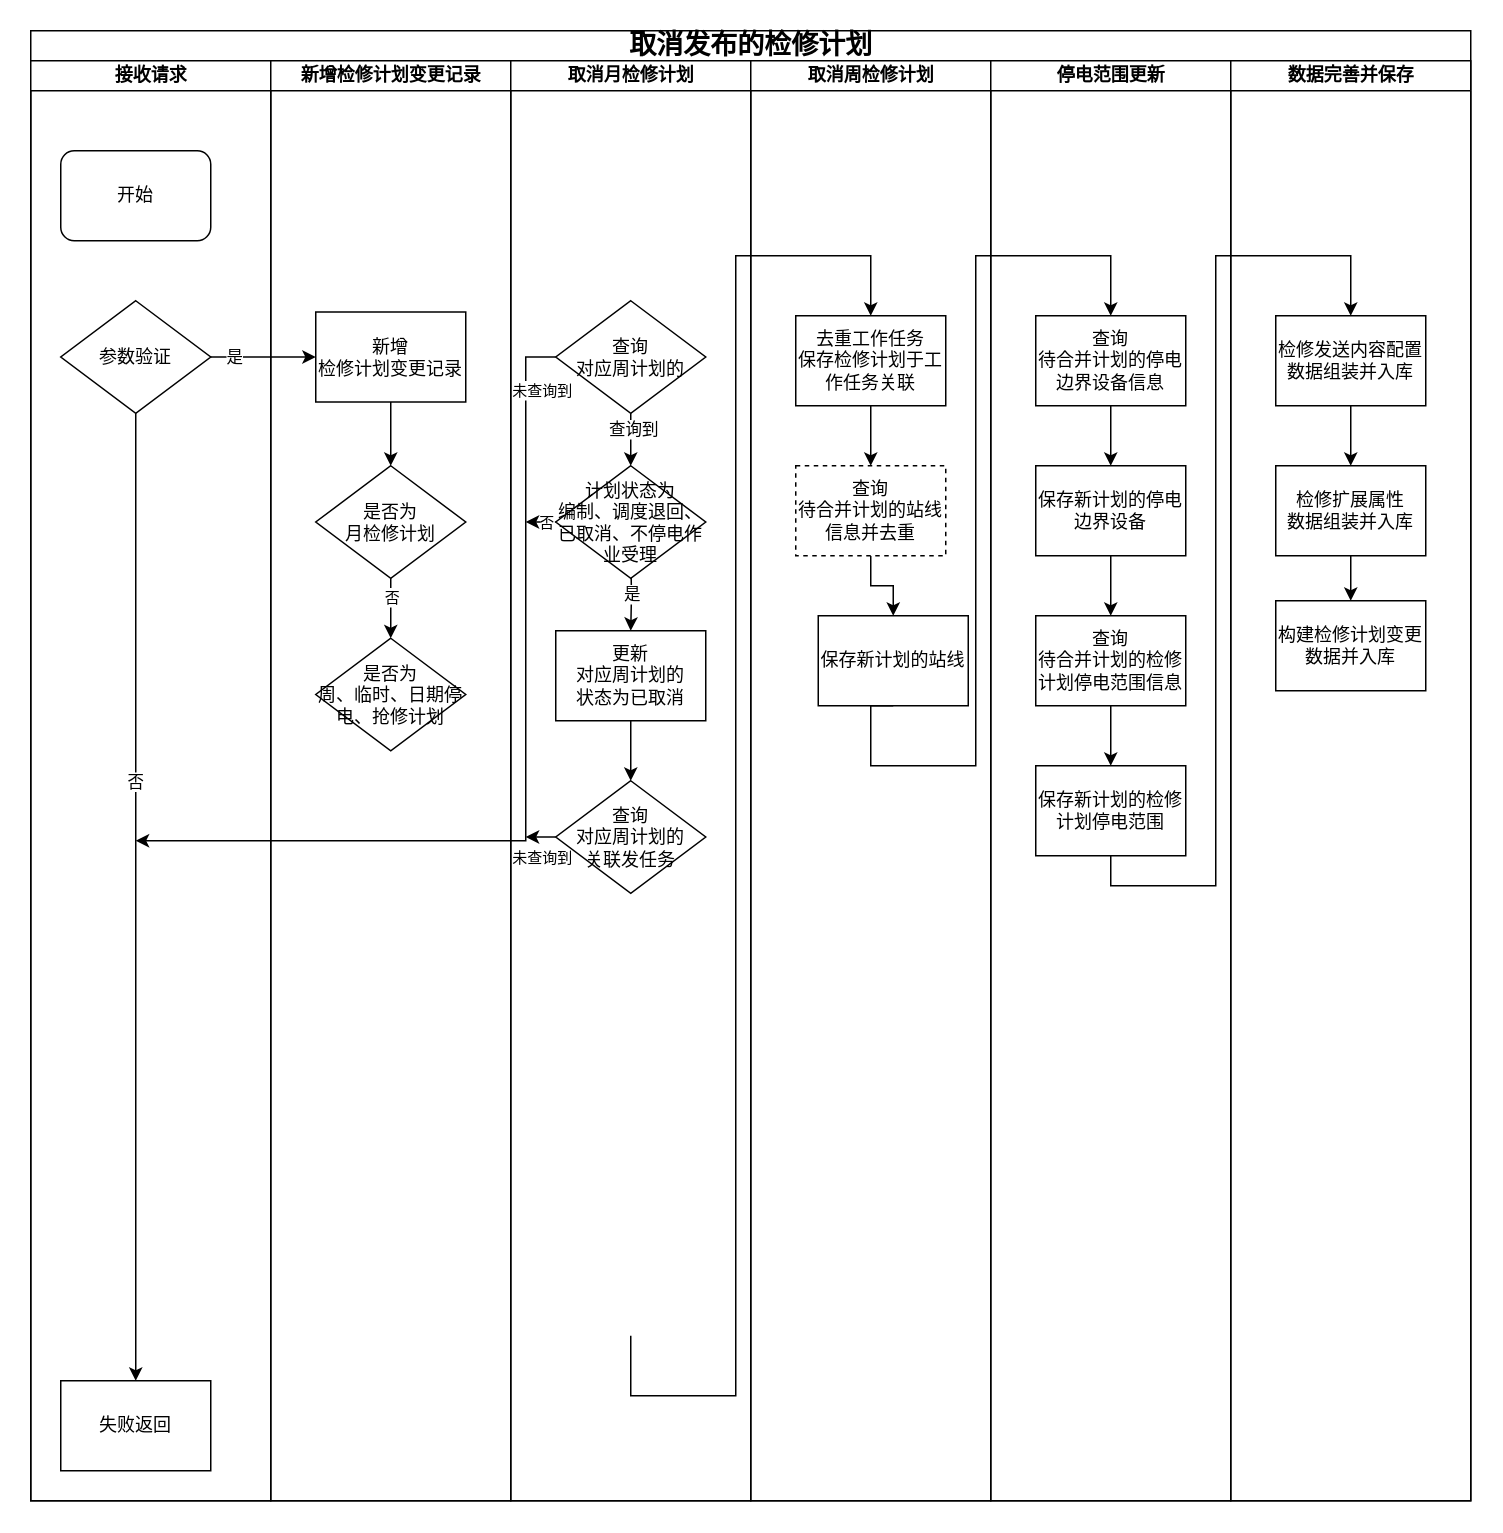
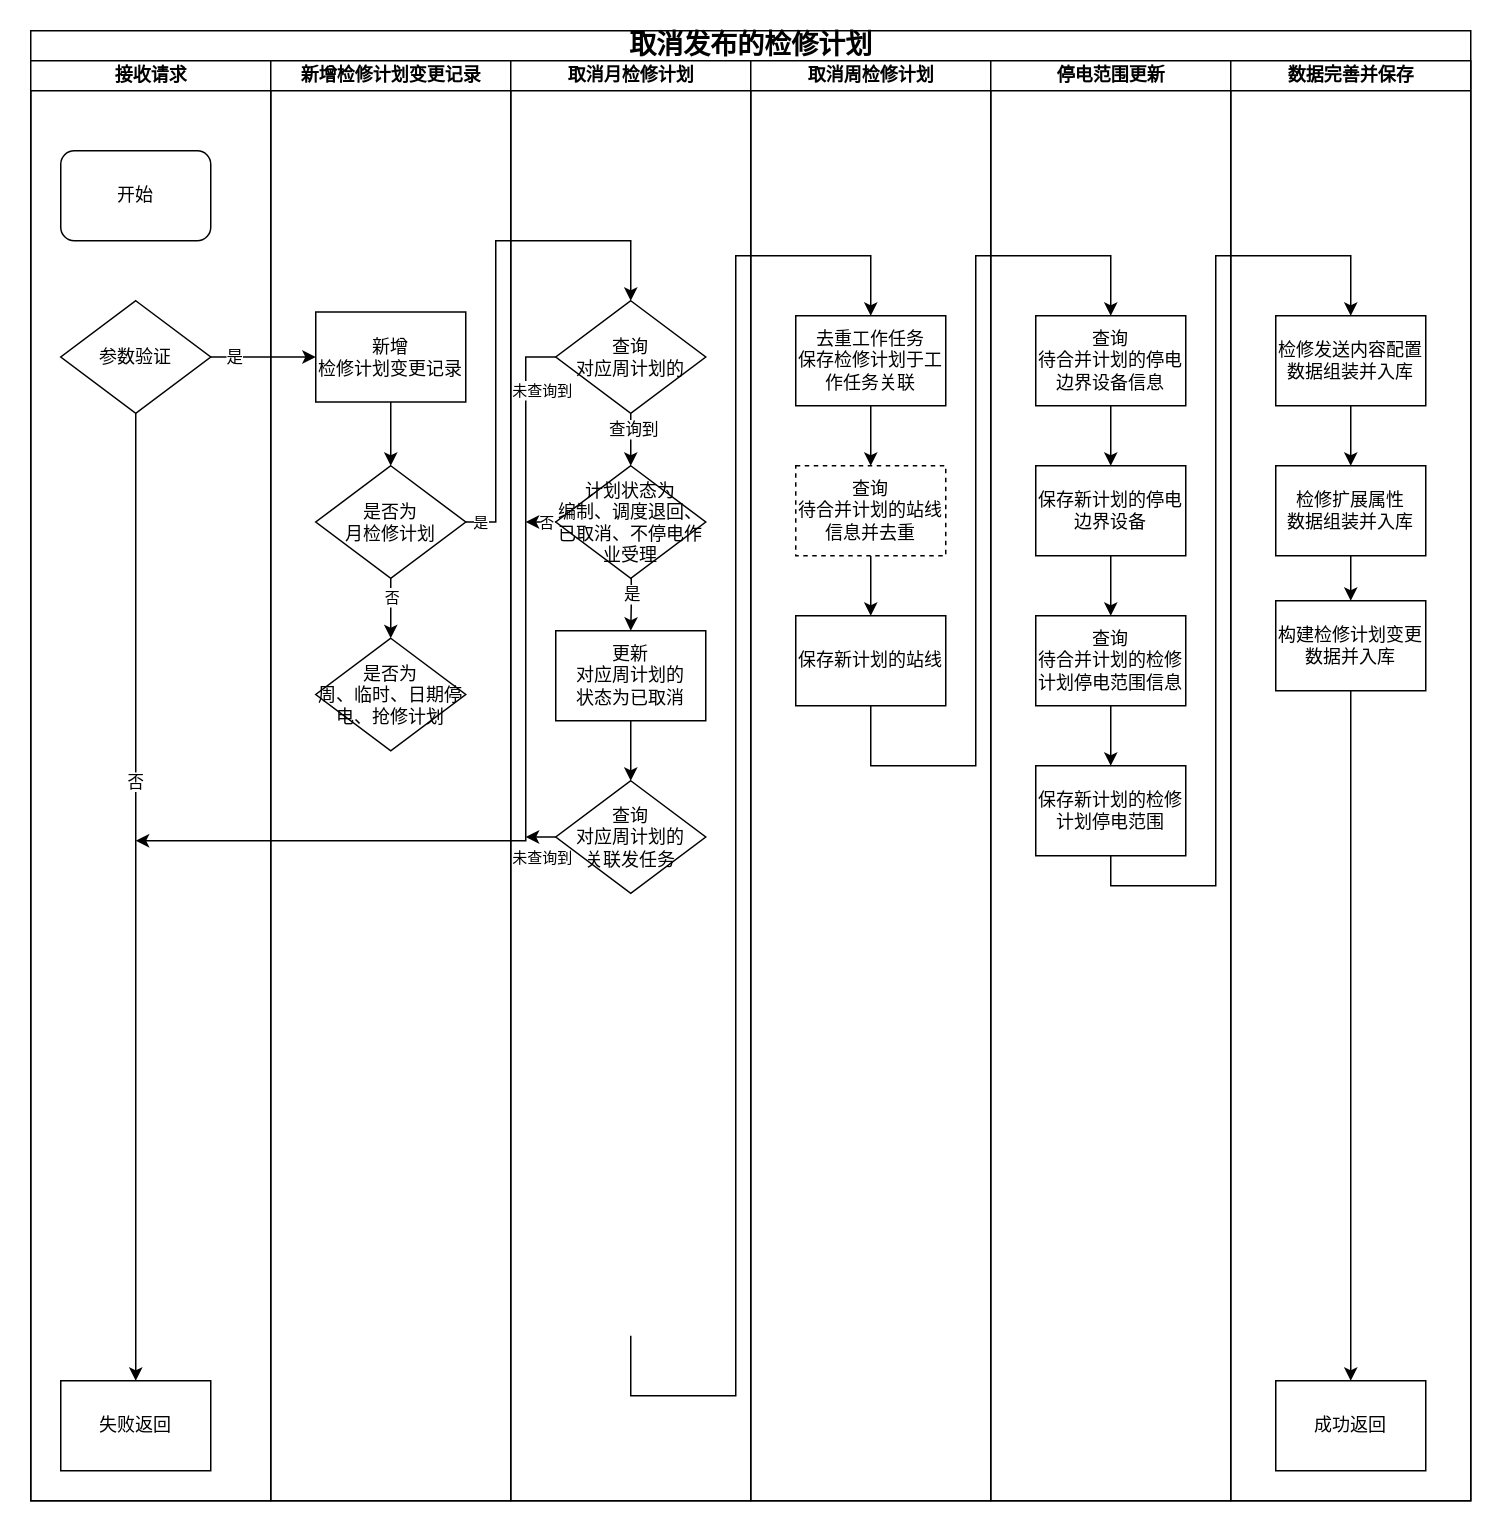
edge "是否为 月检修计划" -> "查询 对应周计划的": added, label "是"
node "保存新计划的站线": moved (893, 661) -> (871, 661)
edge "构建检修计划变更数据并入库" -> "成功返回": added
node "成功返回": added
